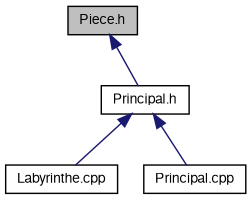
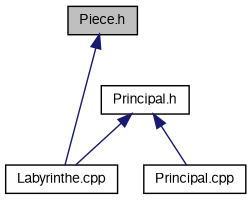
edge "Principal.h" -> "Piece.h": now "Labyrinthe.cpp" -> "Piece.h"
